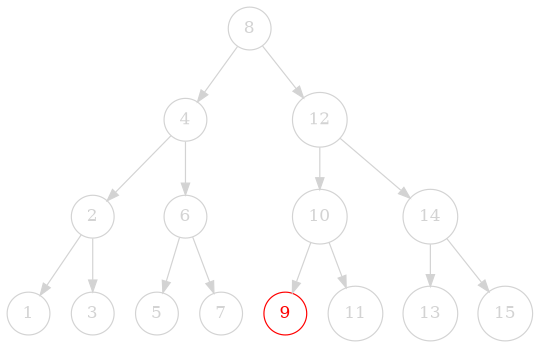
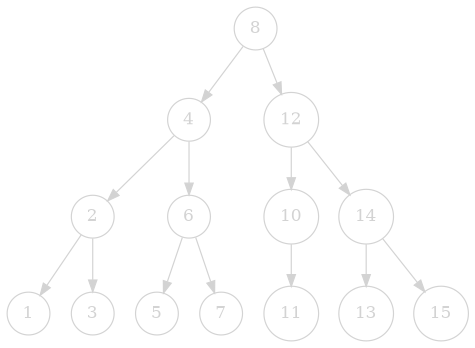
node "9": removed
